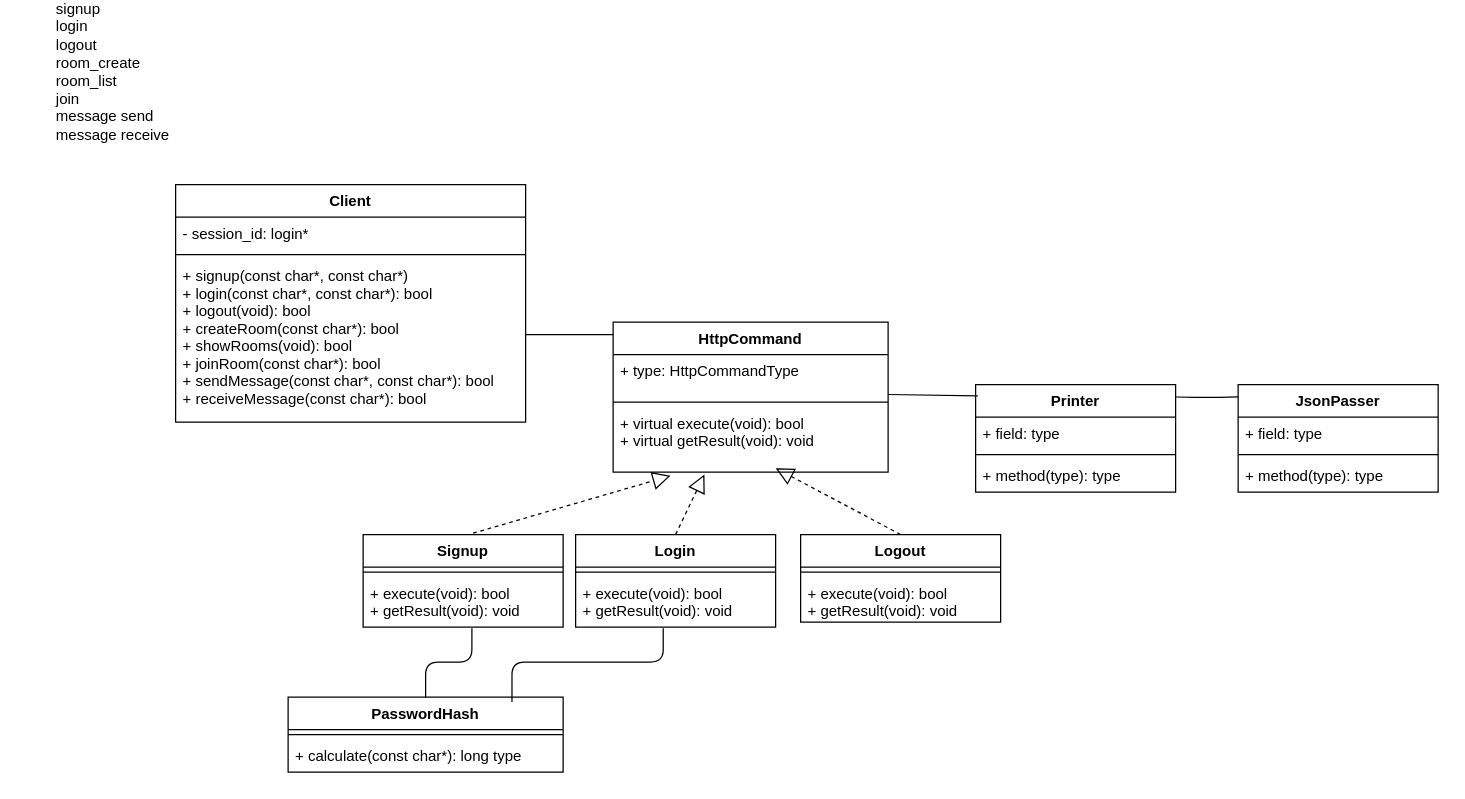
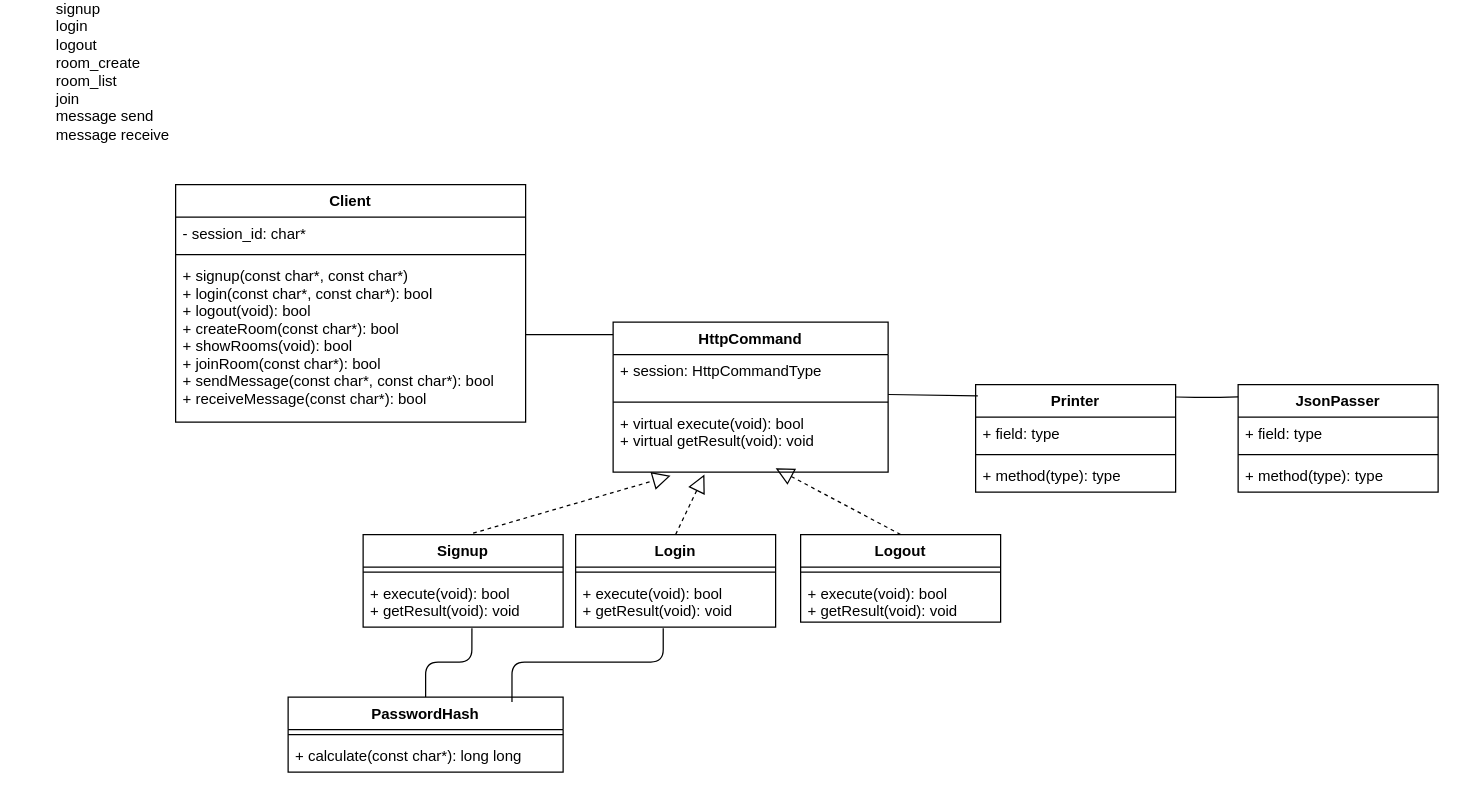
node "- session_id: login*": label "- session_id: login*" -> "- session_id: char*"
node "+ type: HttpCommandType": label "+ type: HttpCommandType" -> "+ session: HttpCommandType"
node "+ calculate(const char*): long type": label "+ calculate(const char*): long type" -> "+ calculate(const char*): long long"
